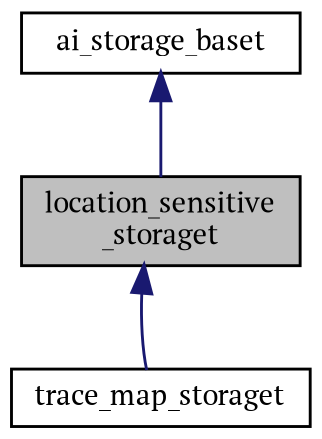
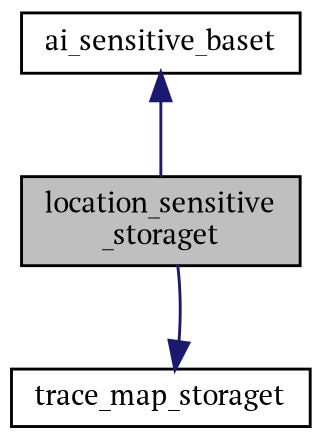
node "ai_storage_baset": label "ai_storage_baset" -> "ai_sensitive_baset"
edge "trace_map_storaget" -> "location_sensitive _storaget": reversed
